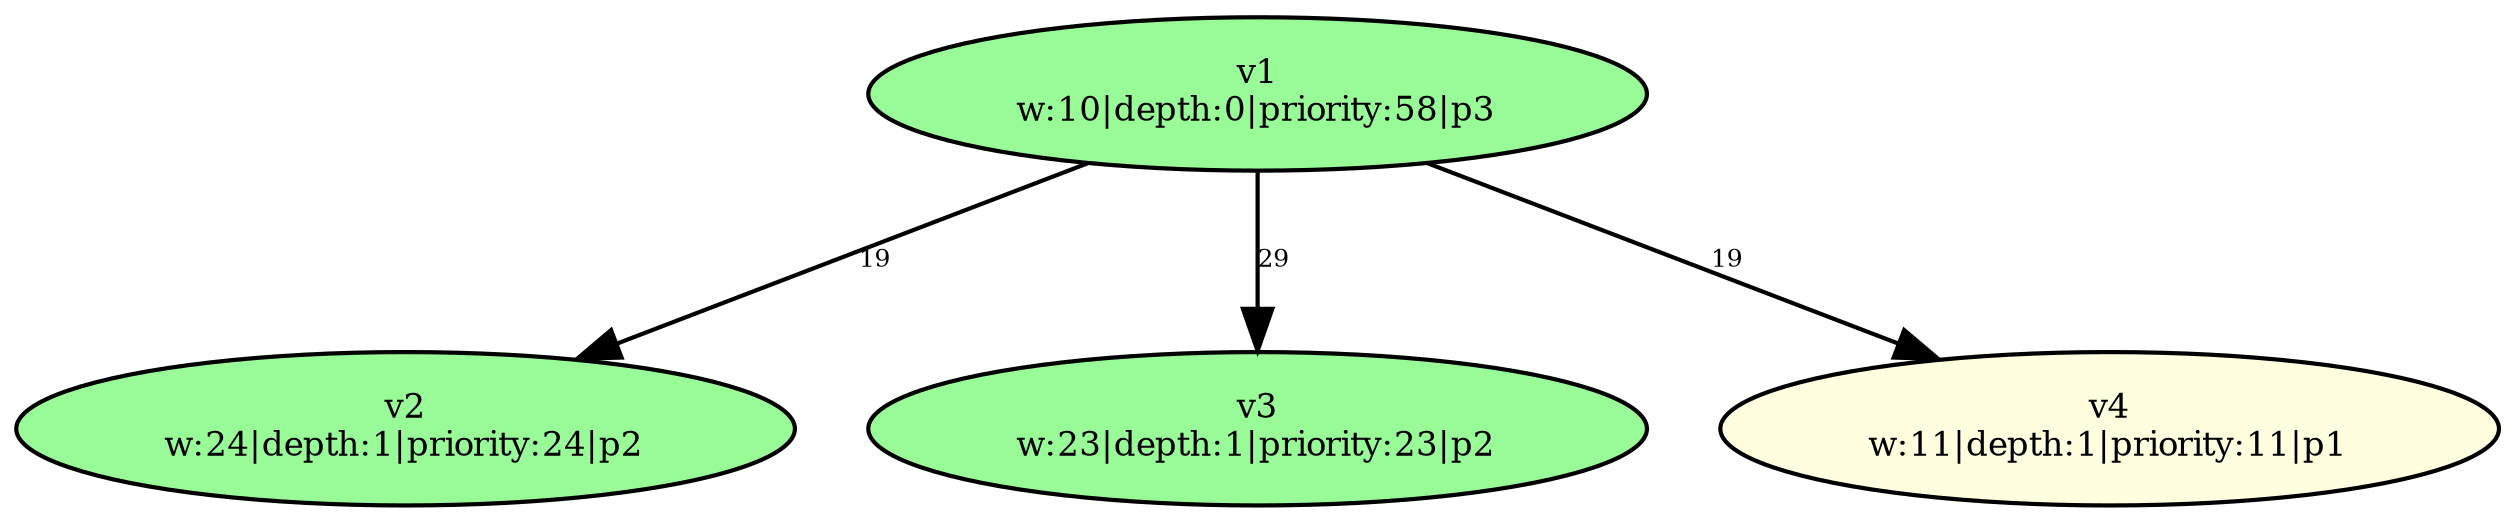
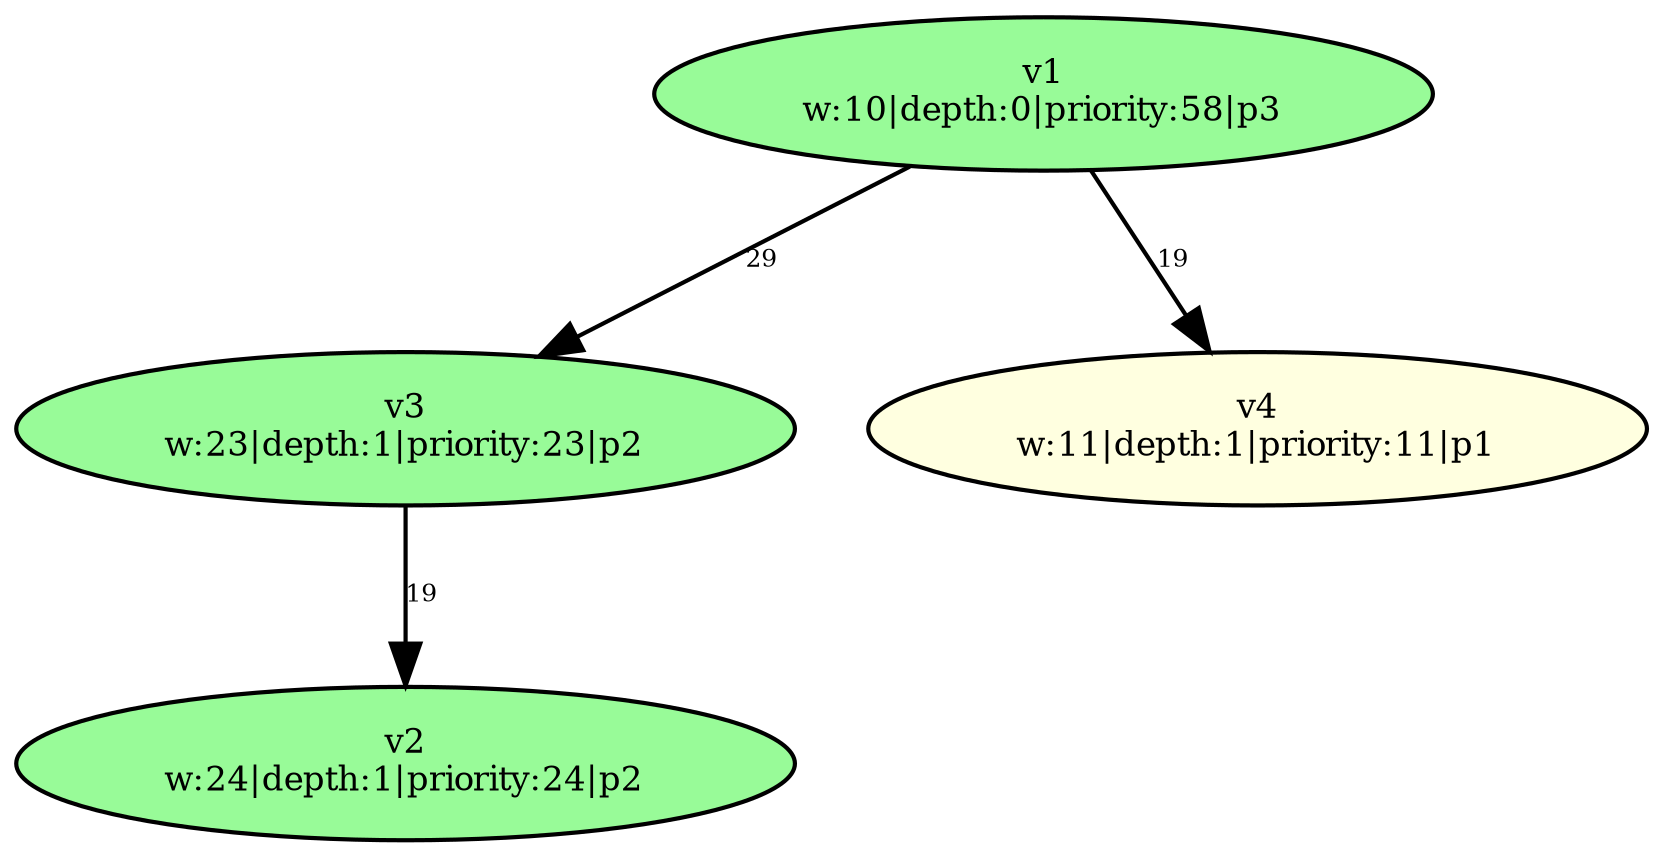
edge "v1 w:10|depth:0|priority:58|p3" -> "v2 w:24|depth:1|priority:24|p2": now "v3 w:23|depth:1|priority:23|p2" -> "v2 w:24|depth:1|priority:24|p2"
